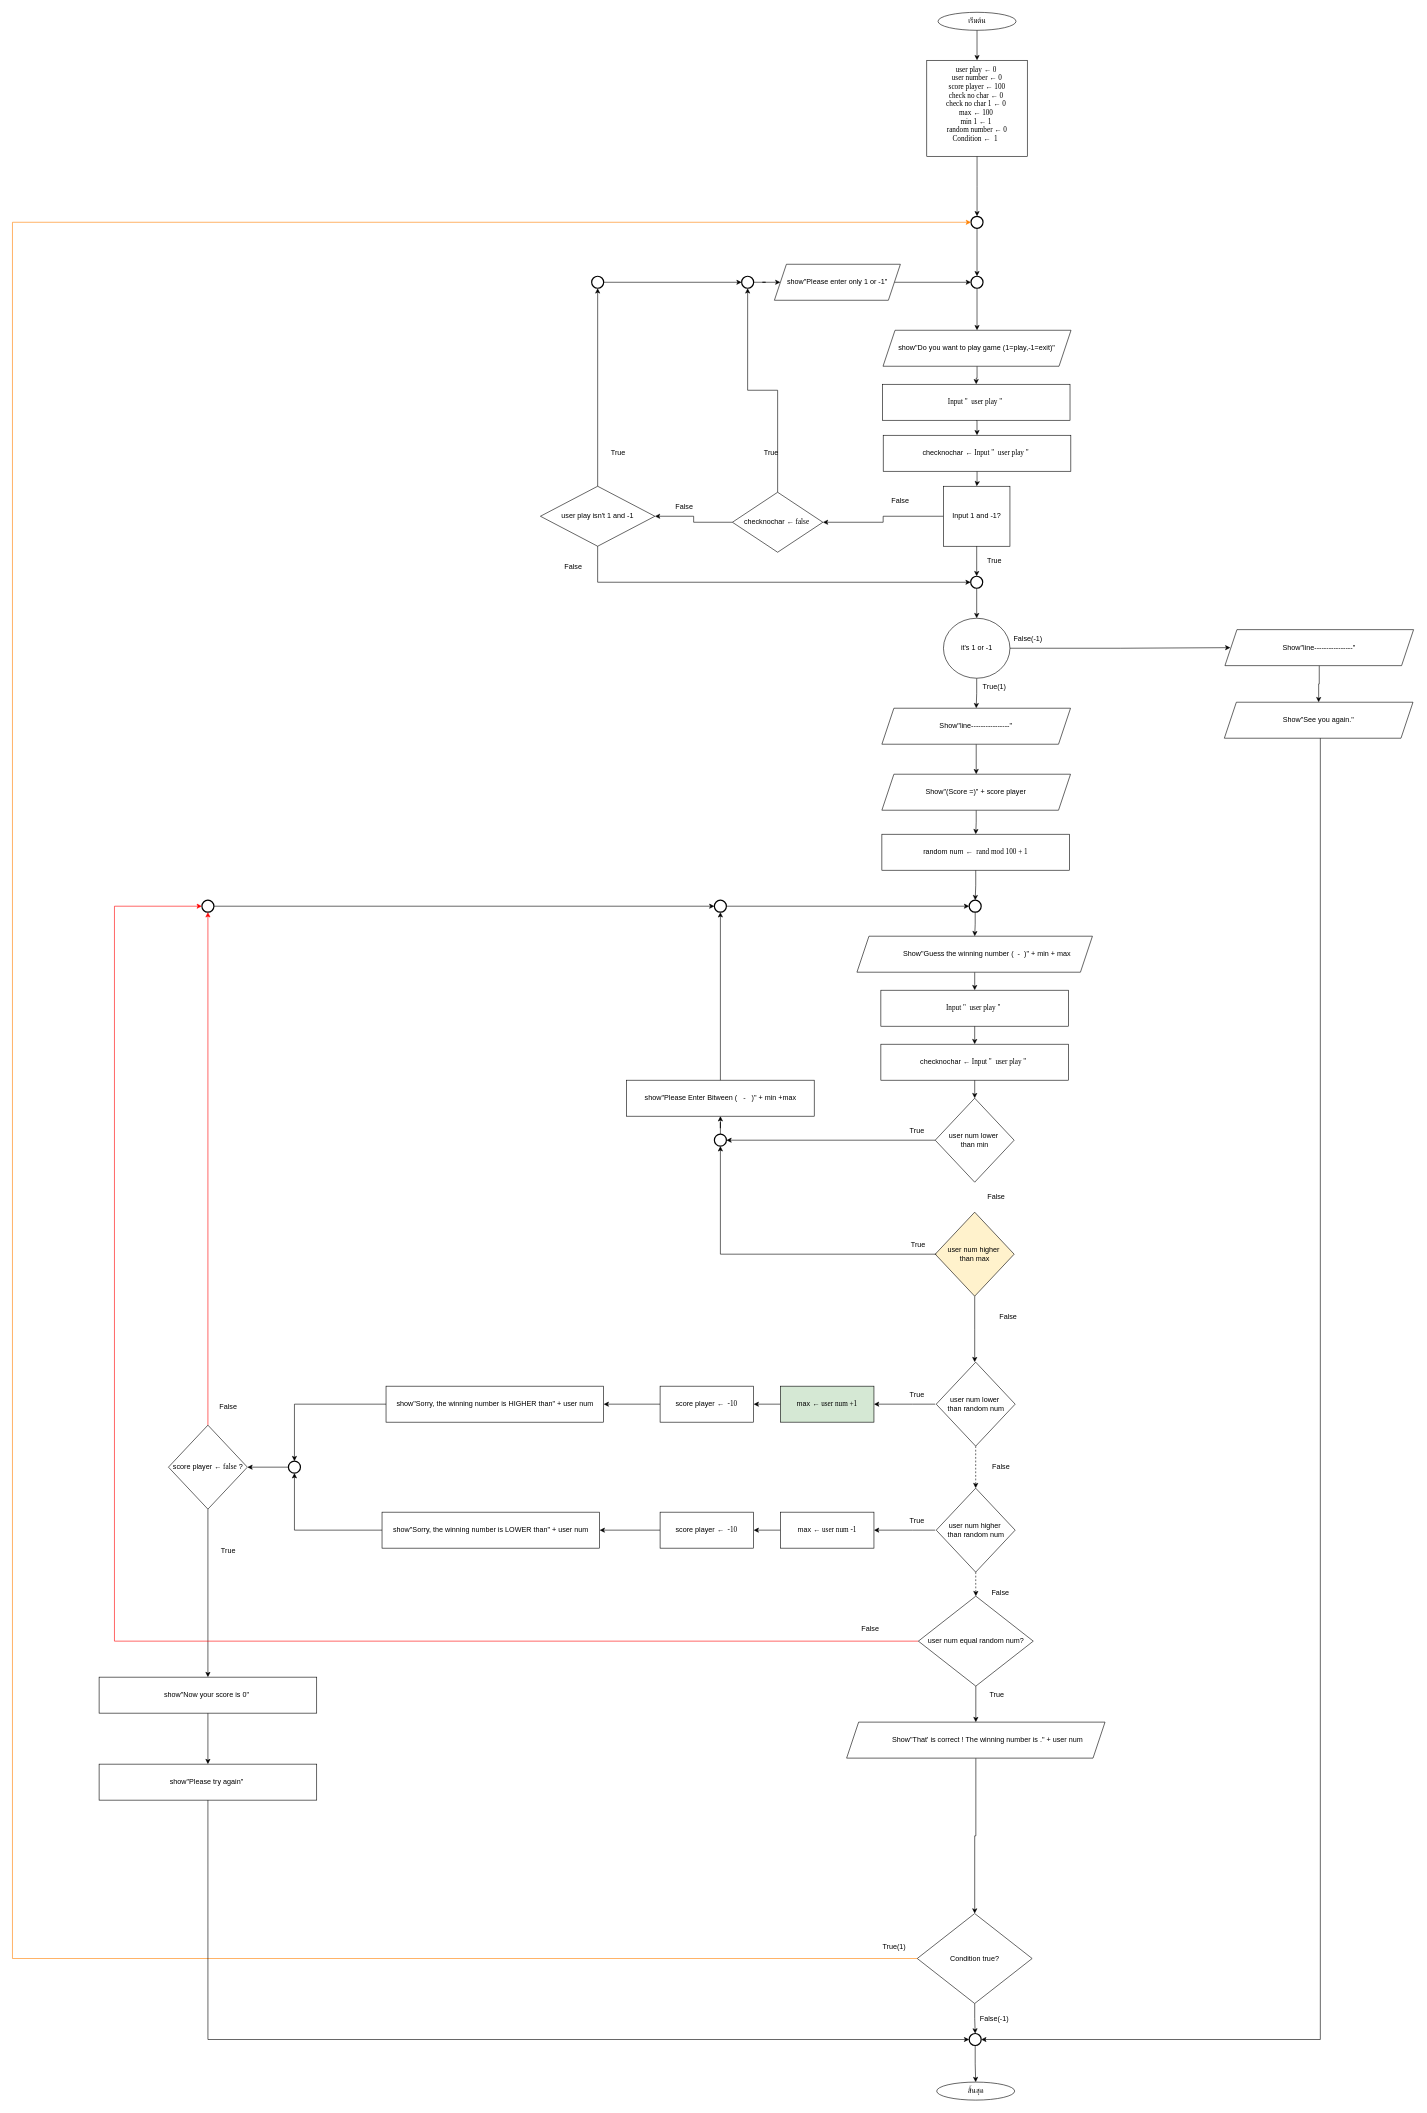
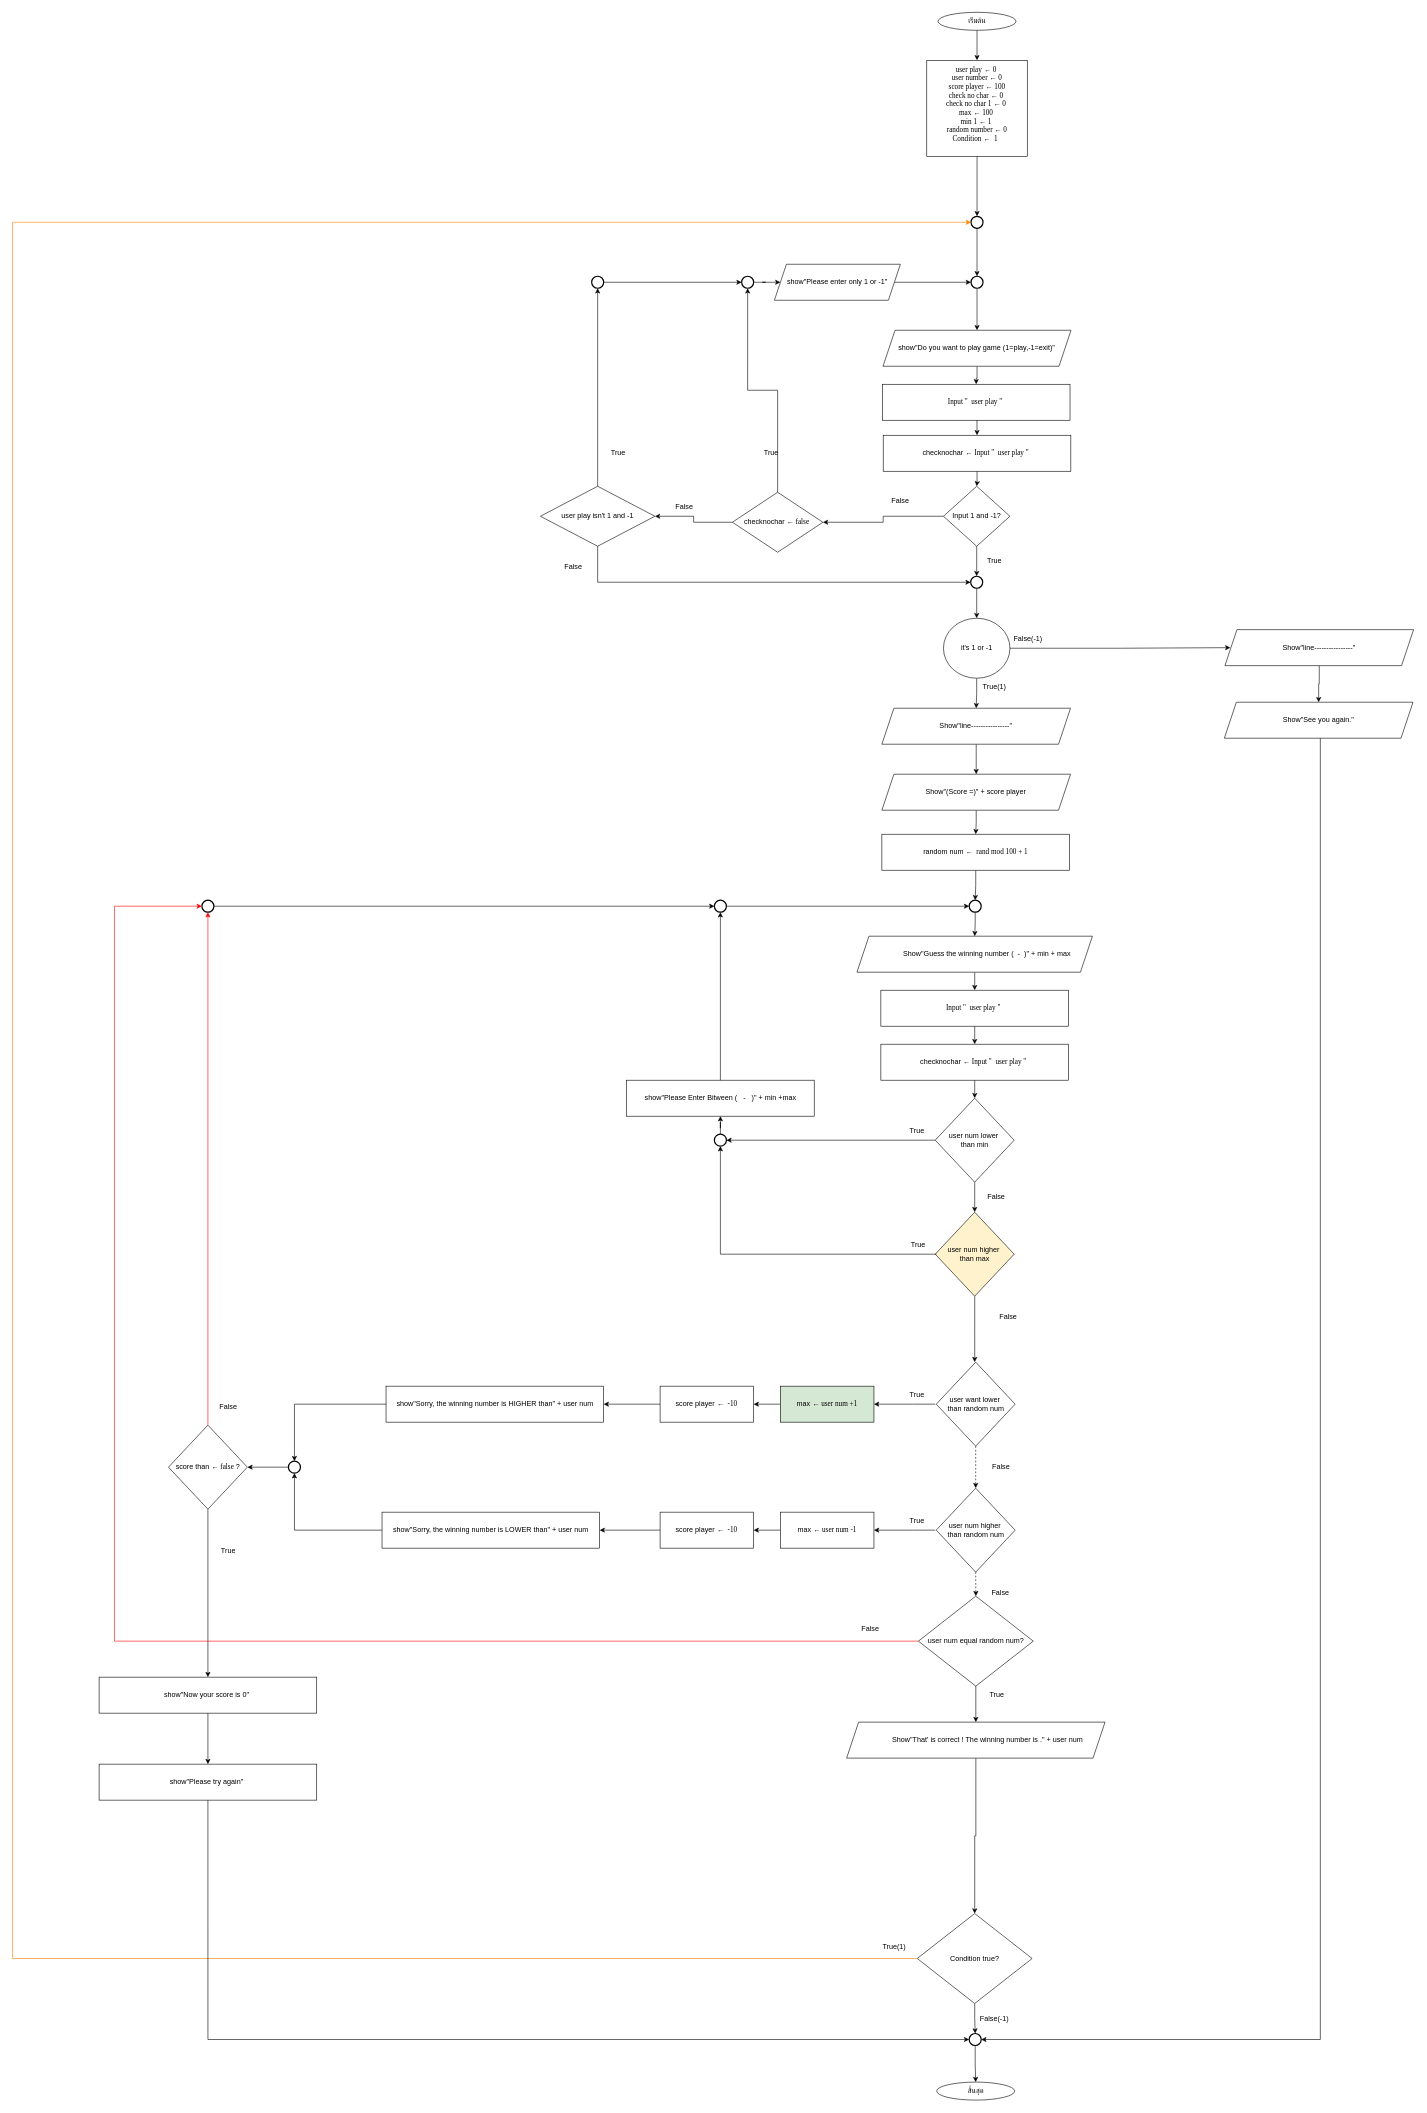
node "Input 1 and -1?": shape rectangle -> diamond
edge "user num lower than min" -> "user num higher than max": added
node "user num lower than random num": label "user num lower than random num" -> "user want lower than random num"
node "score player ← false ?": label "score player ← false ?" -> "score than ← false ?"
